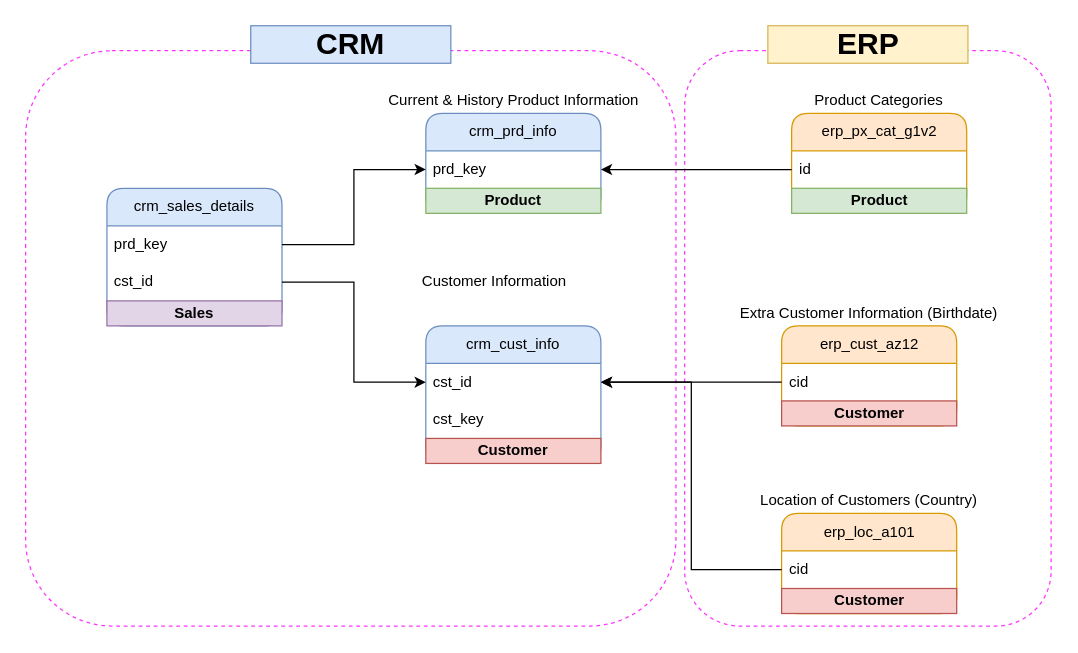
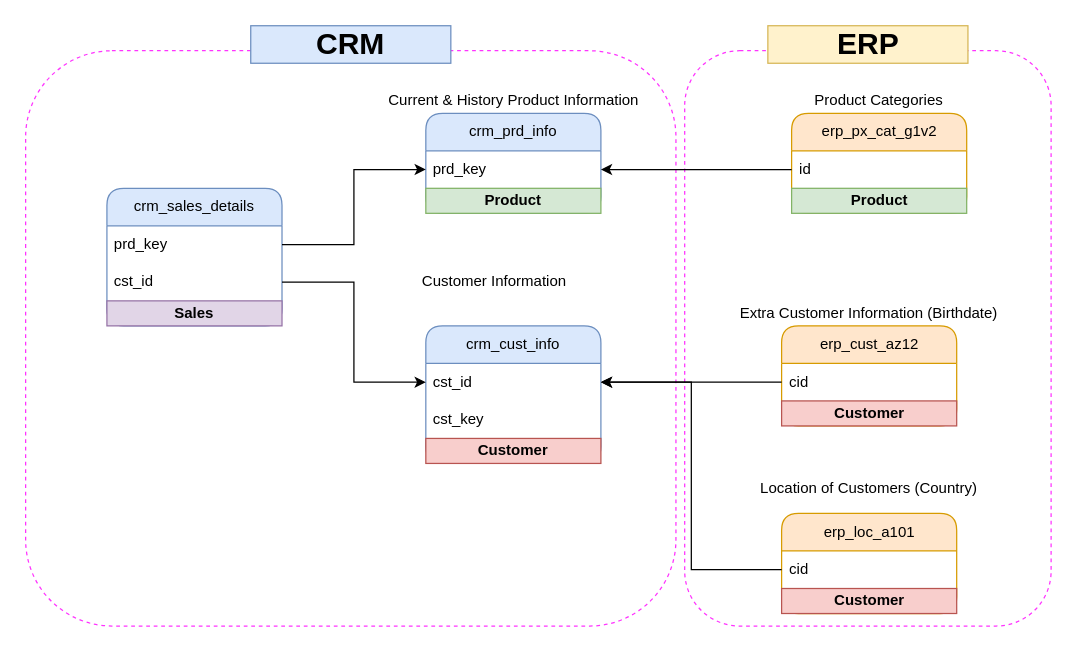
node "Location of Customers (Country)": moved (869, 501) -> (869, 488)
